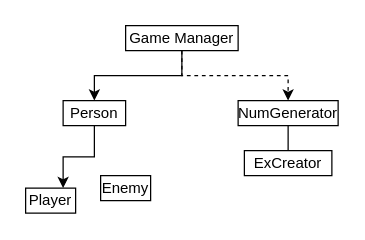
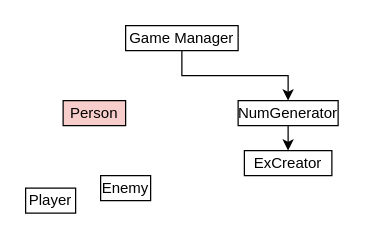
edge "Game Manager" -> "Person": removed
edge "Game Manager" -> "NumGenerator": style dashed -> solid
node "Person": fillcolor #ffffff -> #f8cecc
edge "NumGenerator" -- "ExCreator": arrowhead none -> classic
edge "Person" -> "Player": removed
